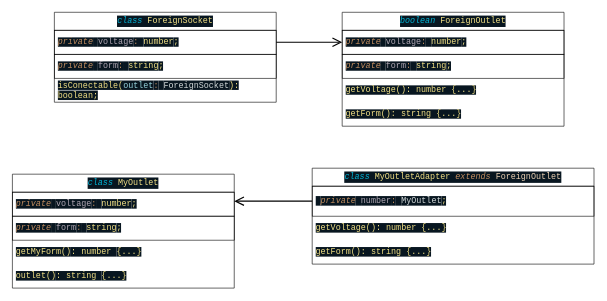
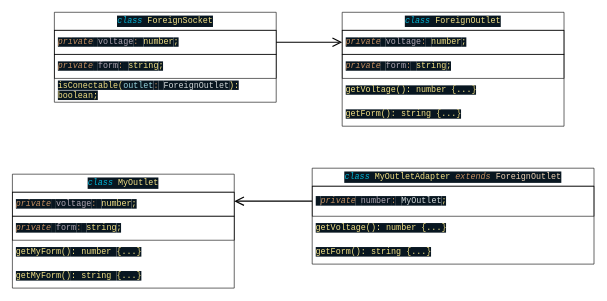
node "boolean ForeignOutlet": label "boolean ForeignOutlet" -> "class ForeignOutlet"
node "isConectable(outlet: ForeignSocket): boolean;": label "isConectable(outlet: ForeignSocket): boolean;" -> "isConectable(outlet: ForeignOutlet): boolean;"
node "outlet(): string {...}": label "outlet(): string {...}" -> "getMyForm(): string {...}"
